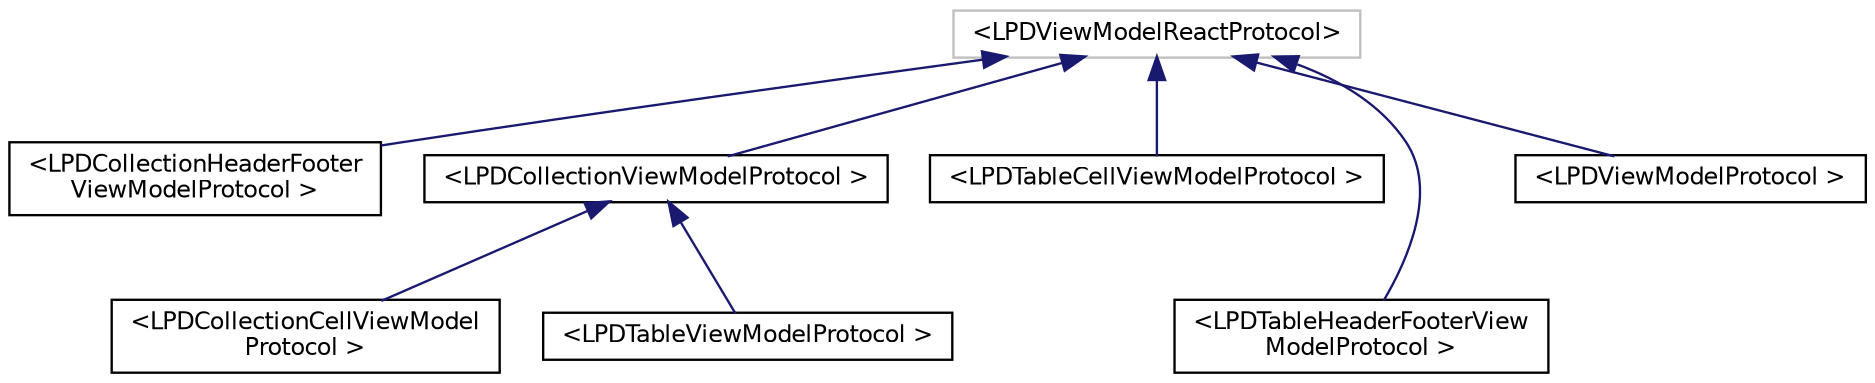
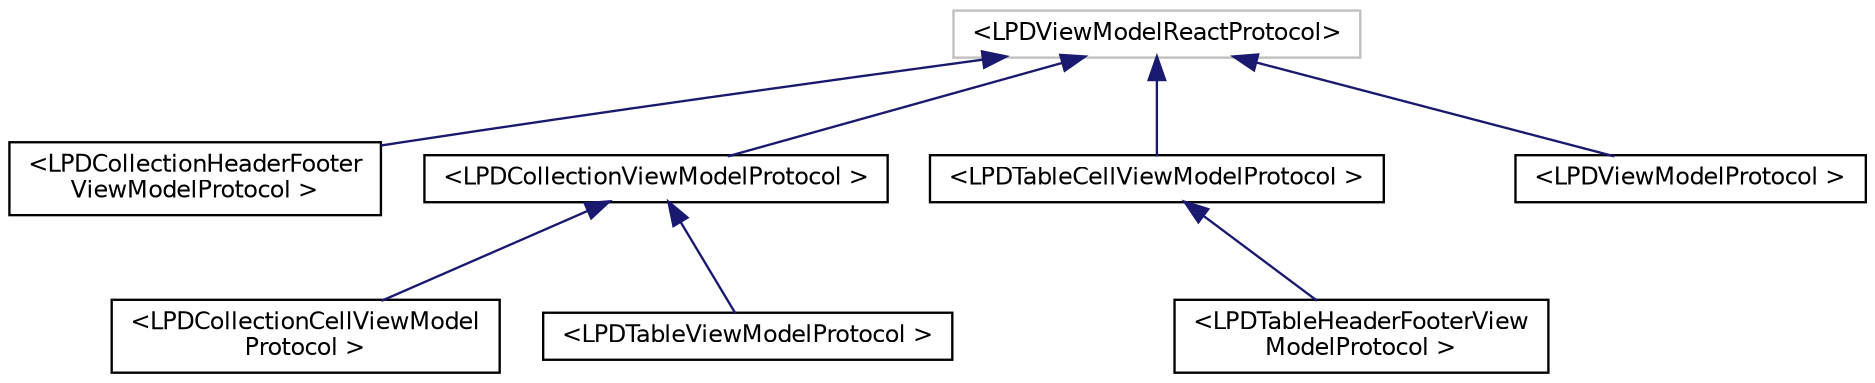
edge "<LPDTableHeaderFooterView ModelProtocol >" -> "<LPDViewModelReactProtocol>": now "<LPDTableHeaderFooterView ModelProtocol >" -> "<LPDTableCellViewModelProtocol >"
